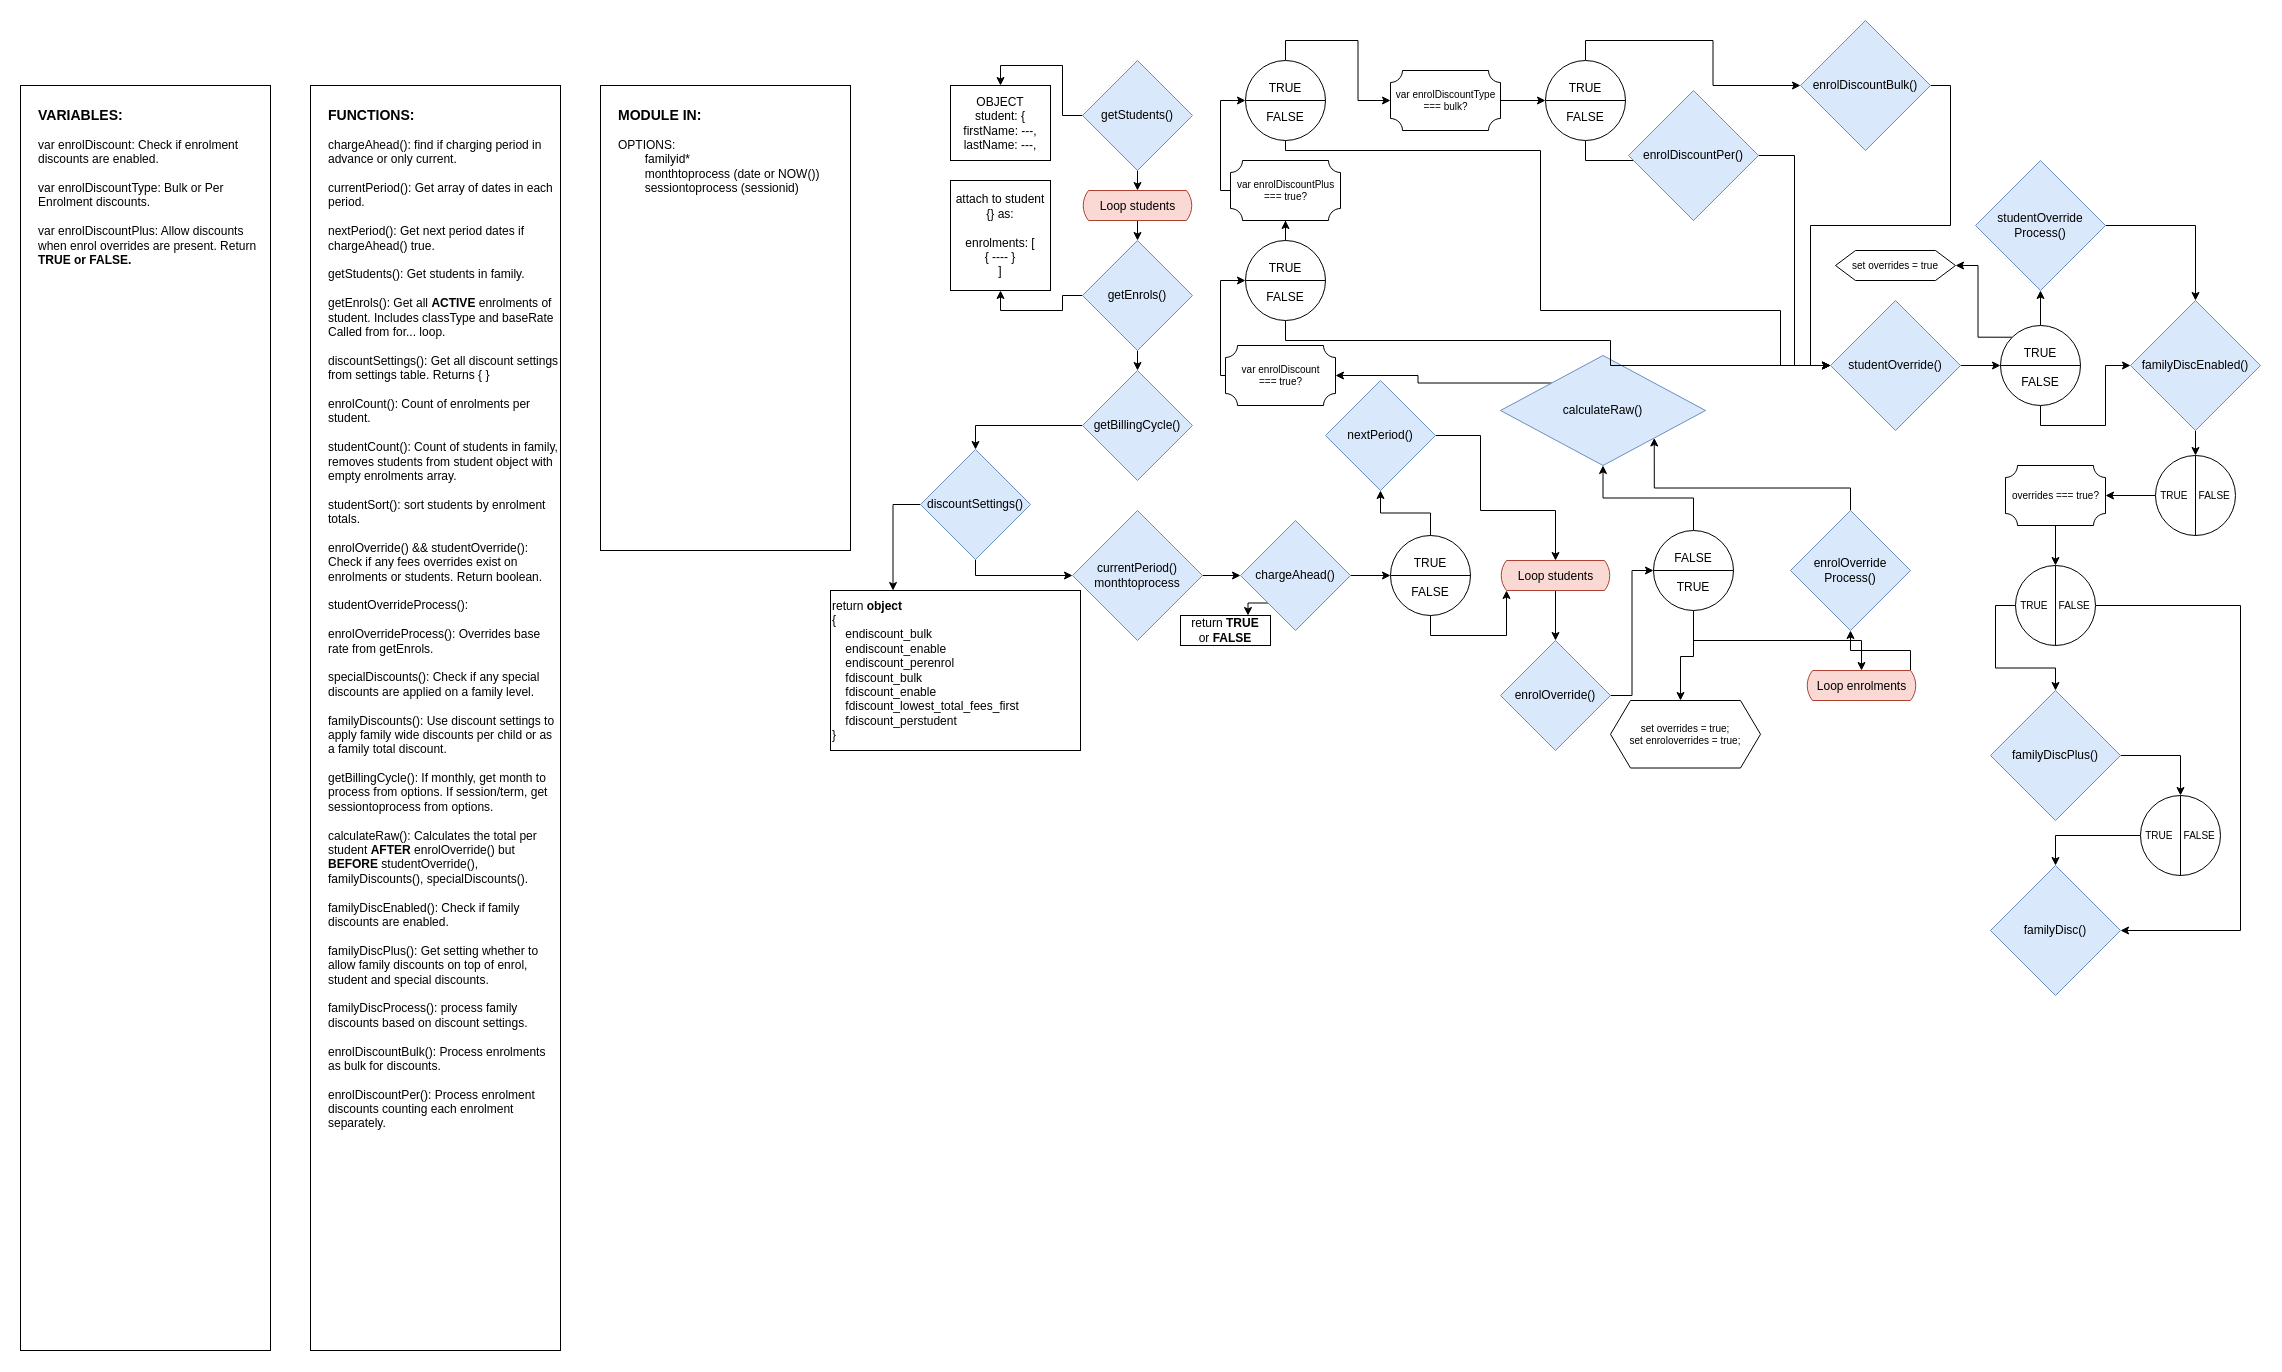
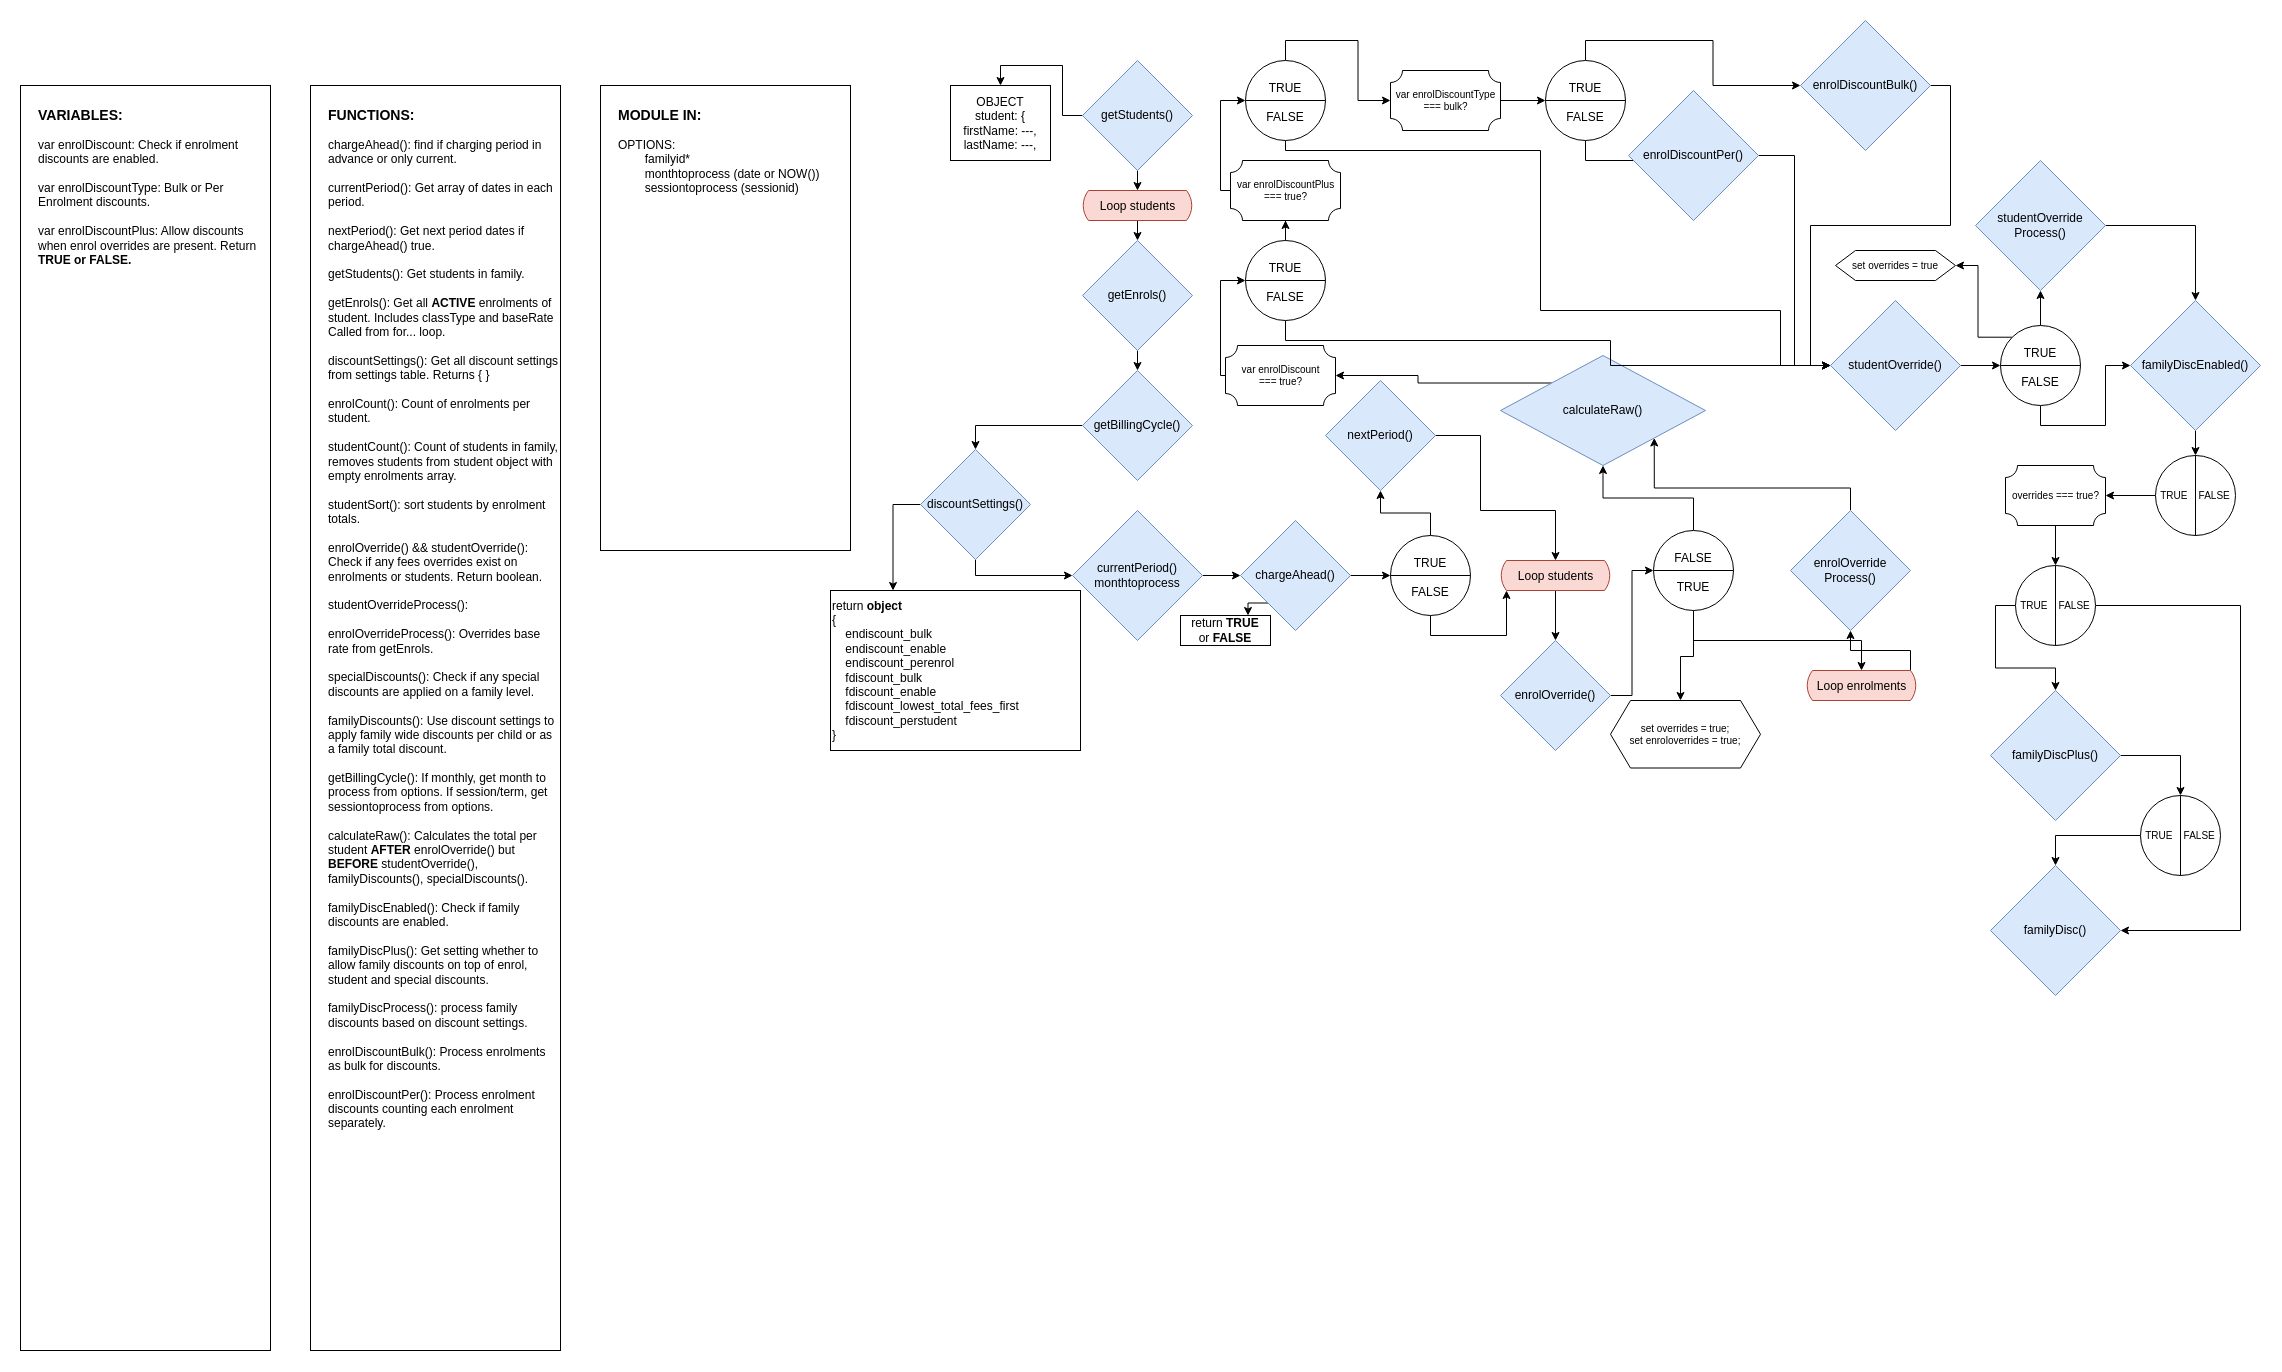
node "attach to student {} as: enrolments: [ { ---- } ]": removed
edge "getEnrols()" -> "attach to student {} as: enrolments: [ { ---- } ]": removed
